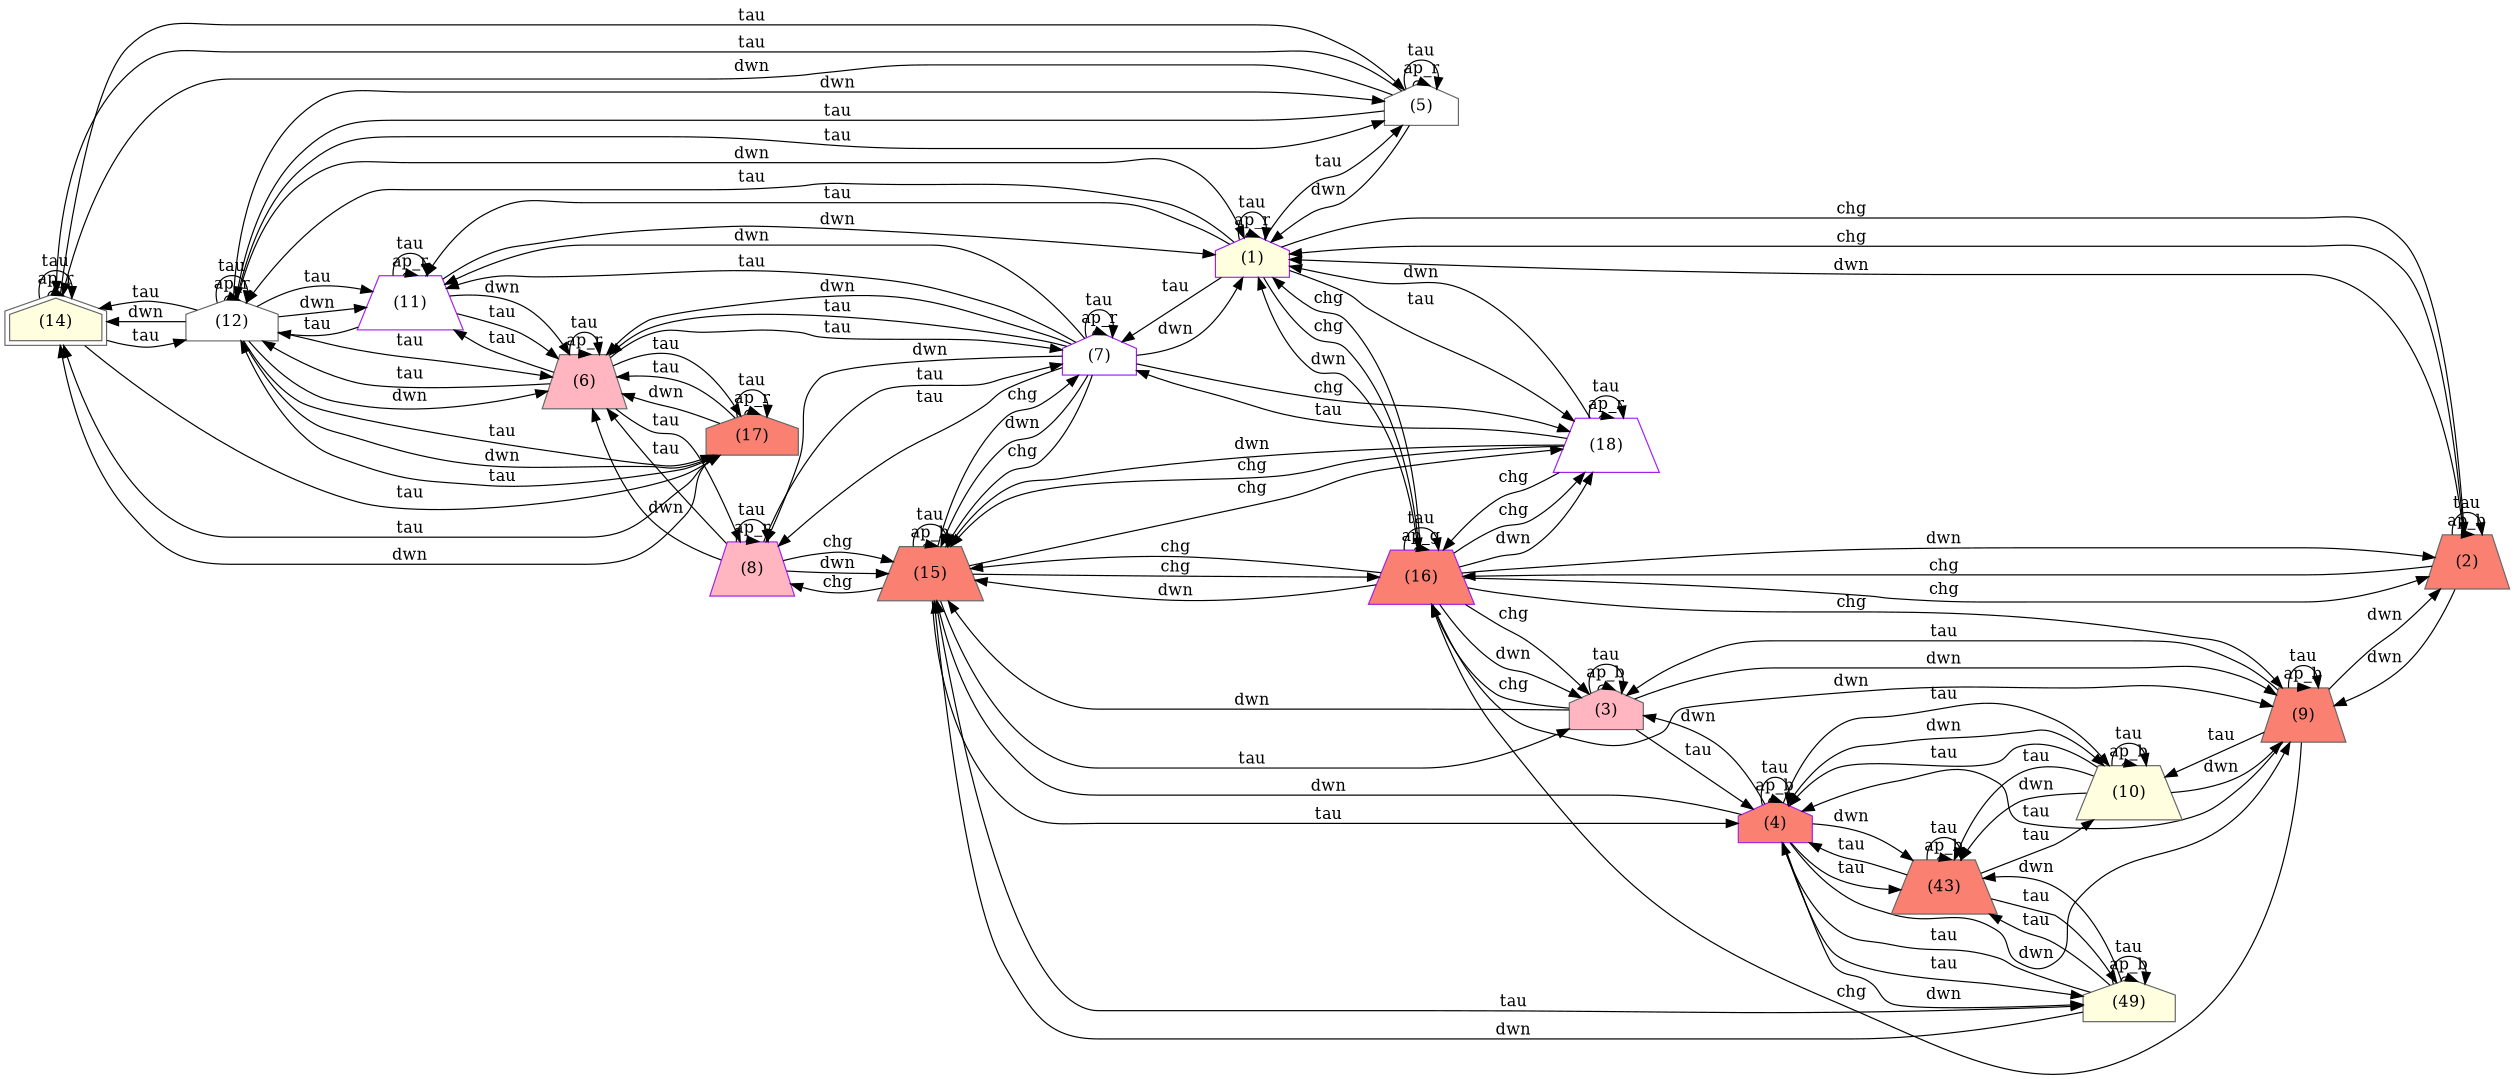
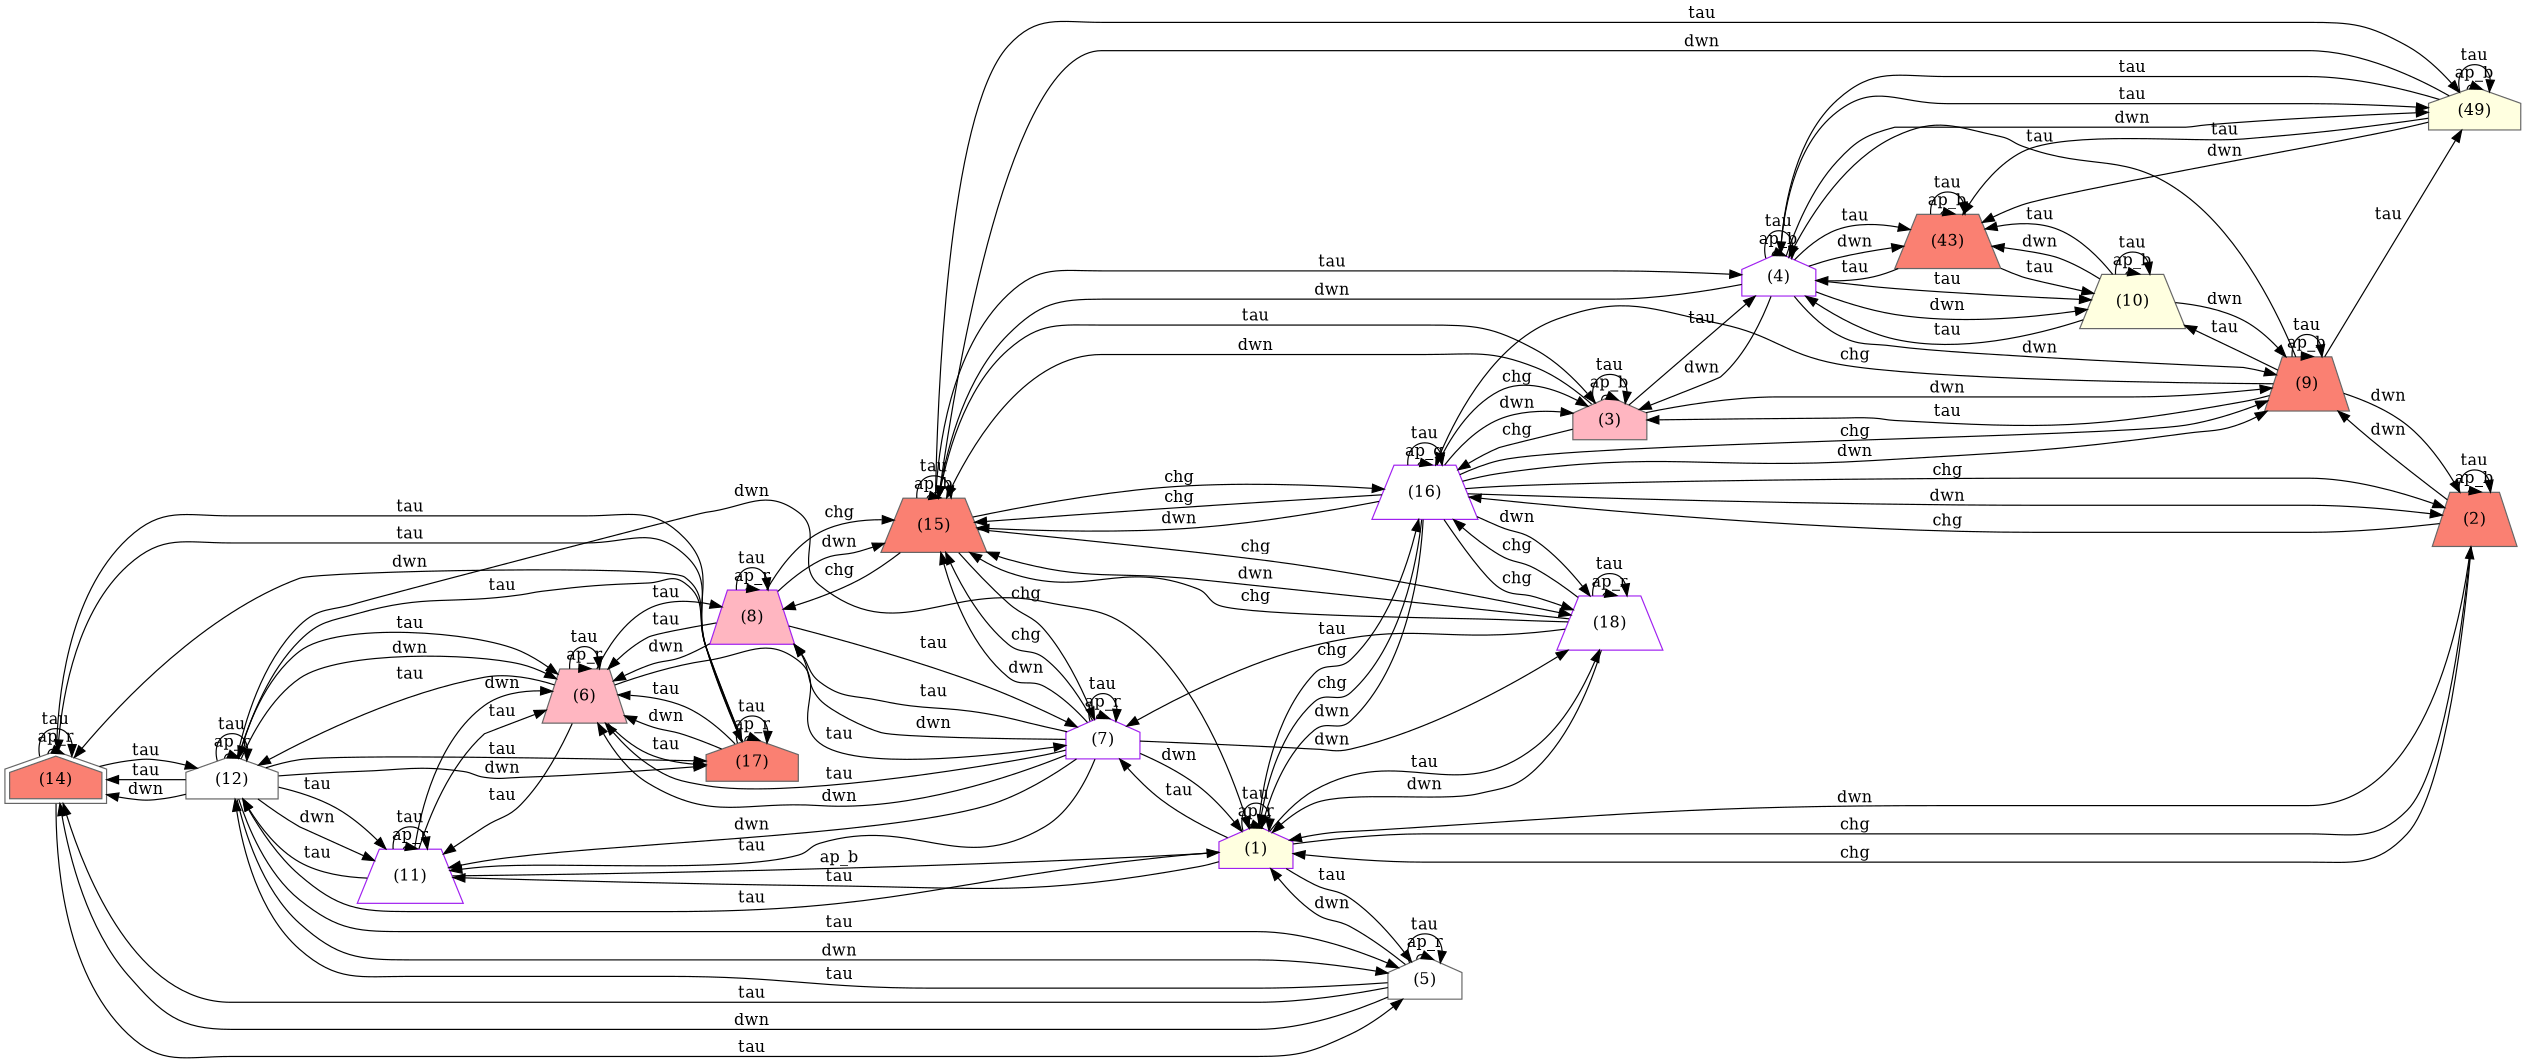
edge "(11)" -> "(1)": label "dwn" -> "ap_b"
node "(14)": fillcolor lightyellow -> salmon
edge "(7)" -> "(18)": label "chg" -> "dwn"
node "(16)": fillcolor salmon -> white
node "(4)": fillcolor salmon -> white
edge "(43)" -> "(49)": now "(9)" -> "(49)"
